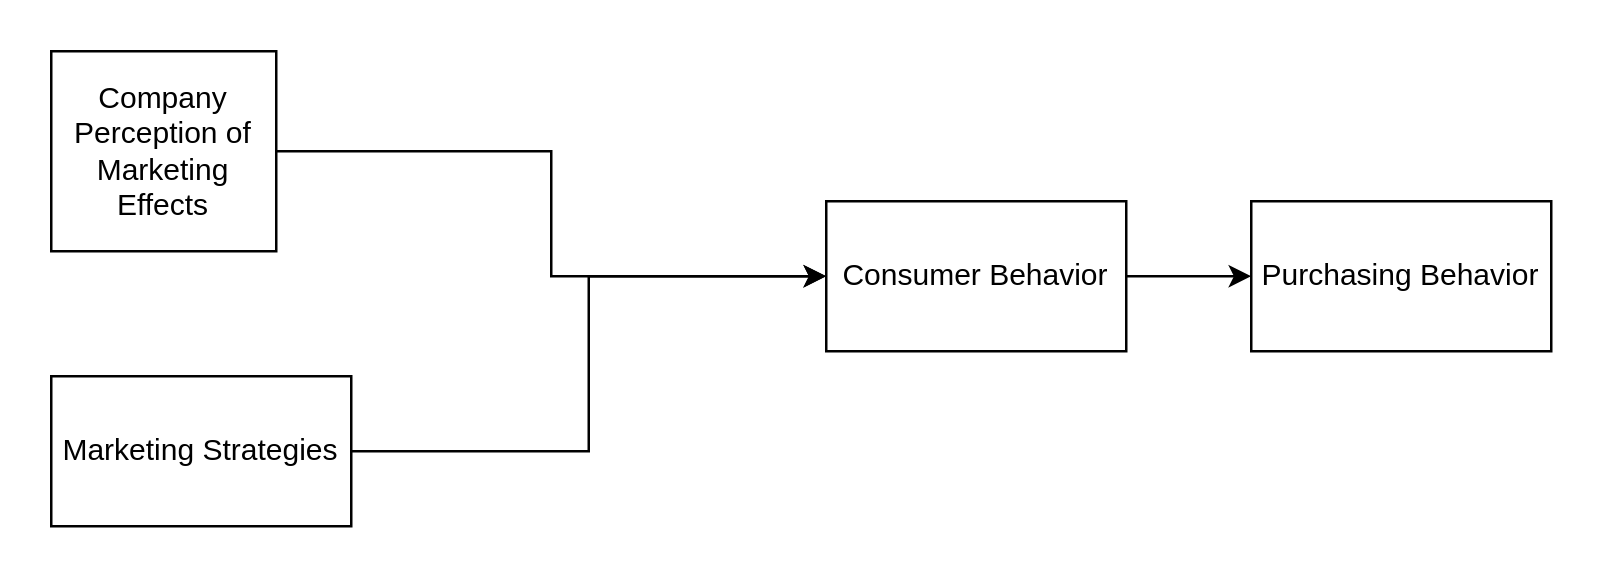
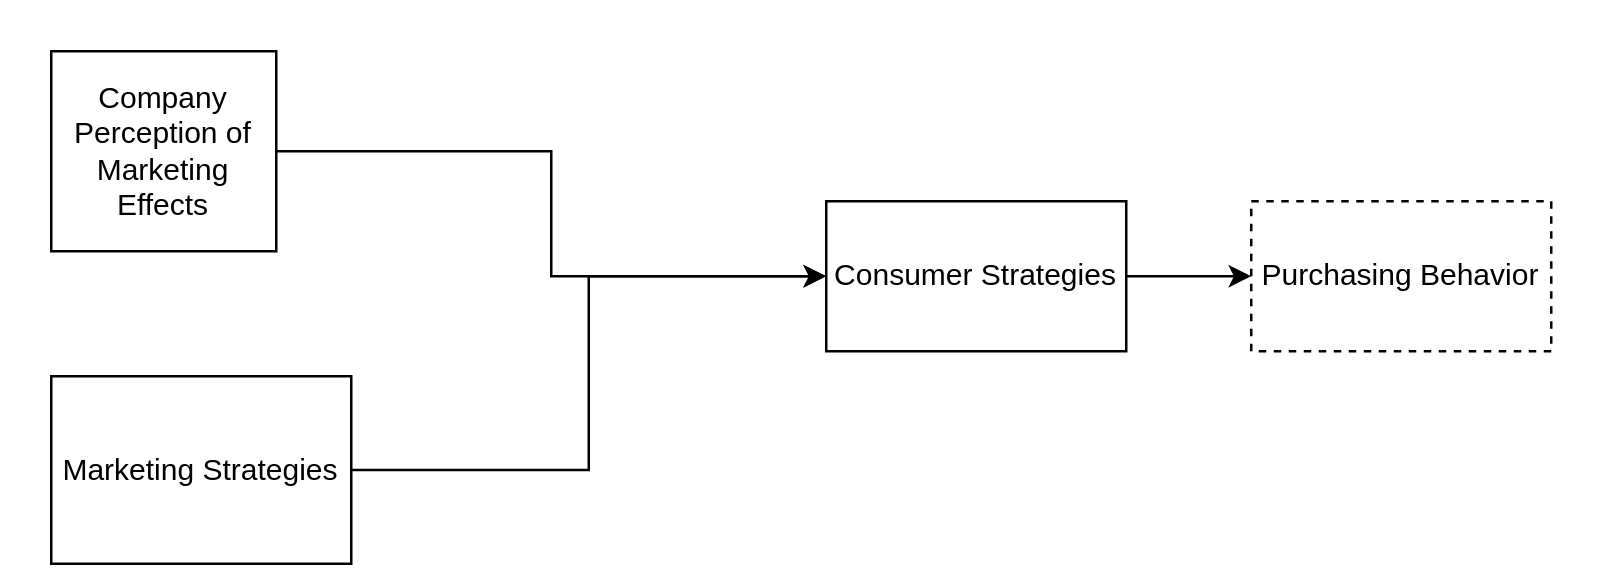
node "Consumer Behavior": label "Consumer Behavior" -> "Consumer Strategies"
node "Purchasing Behavior": style solid -> dashed
node "Marketing Strategies": size 300x150 -> 300x188
